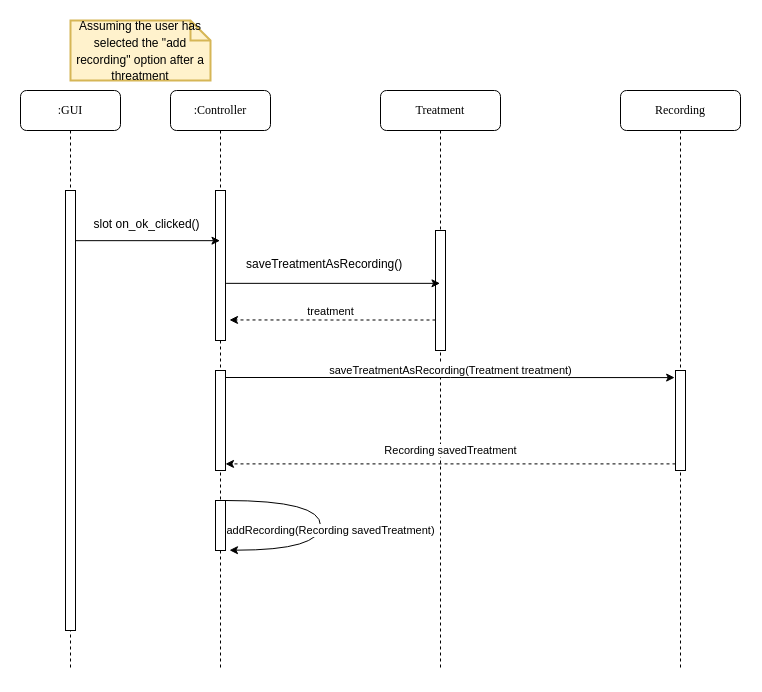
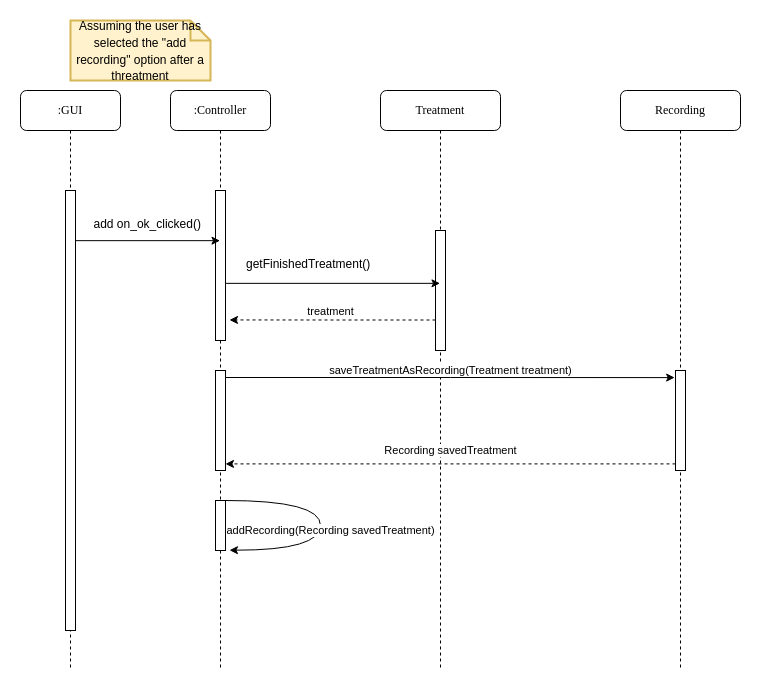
node "slot on_ok_clicked()": label "slot on_ok_clicked()" -> "add on_ok_clicked()"
node "saveTreatmentAsRecording()": label "saveTreatmentAsRecording()" -> "getFinishedTreatment()"
